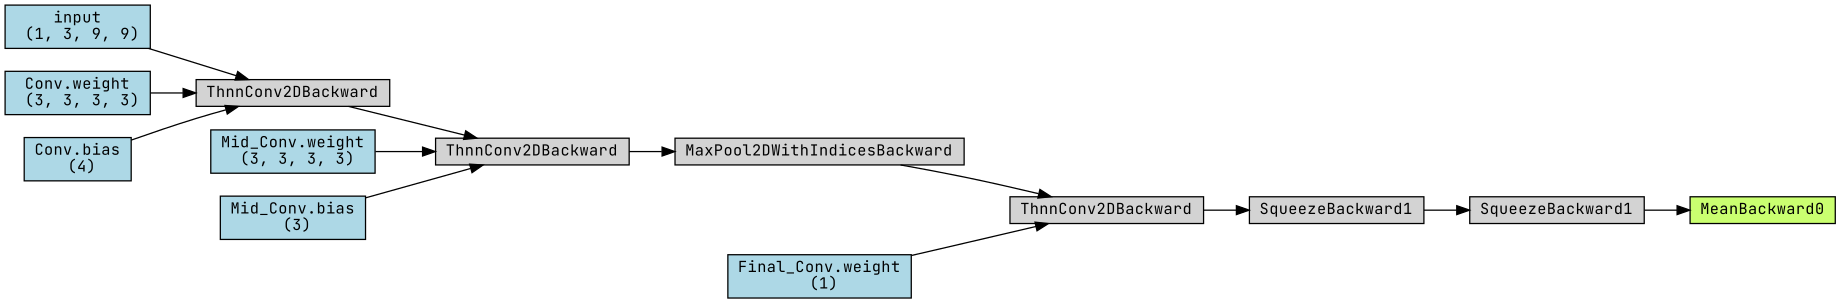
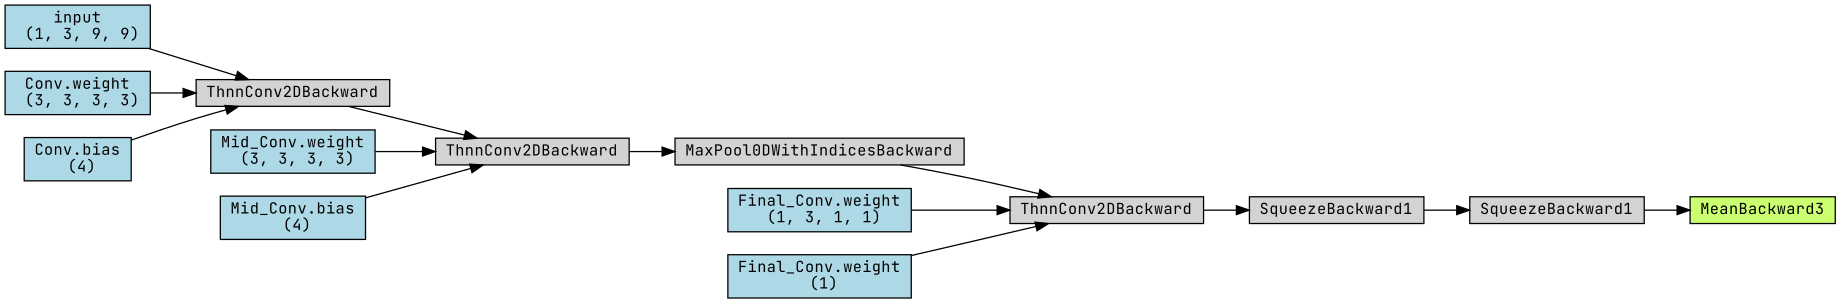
node "MaxPool2DWithIndicesBackward": label "MaxPool2DWithIndicesBackward" -> "MaxPool0DWithIndicesBackward"
node "Final_Conv.weight (1, 3, 1, 1)": added
node "MeanBackward0": label "MeanBackward0" -> "MeanBackward3"
node "Mid_Conv.bias (3)": label "Mid_Conv.bias (3)" -> "Mid_Conv.bias (4)"
